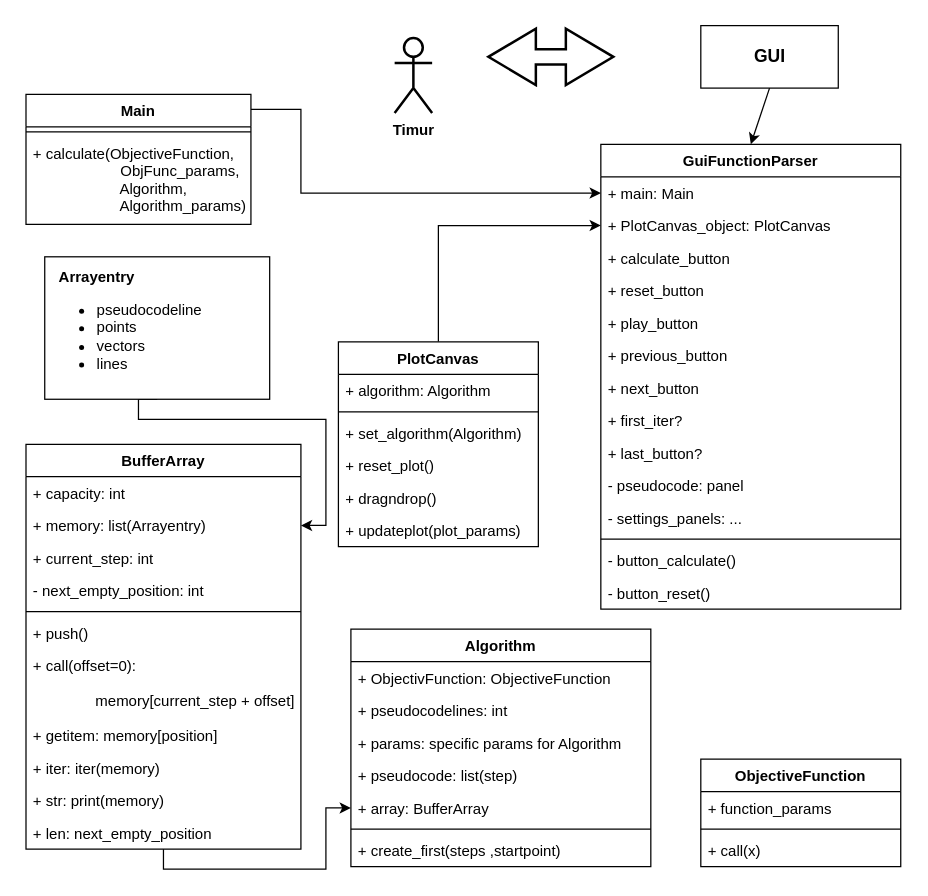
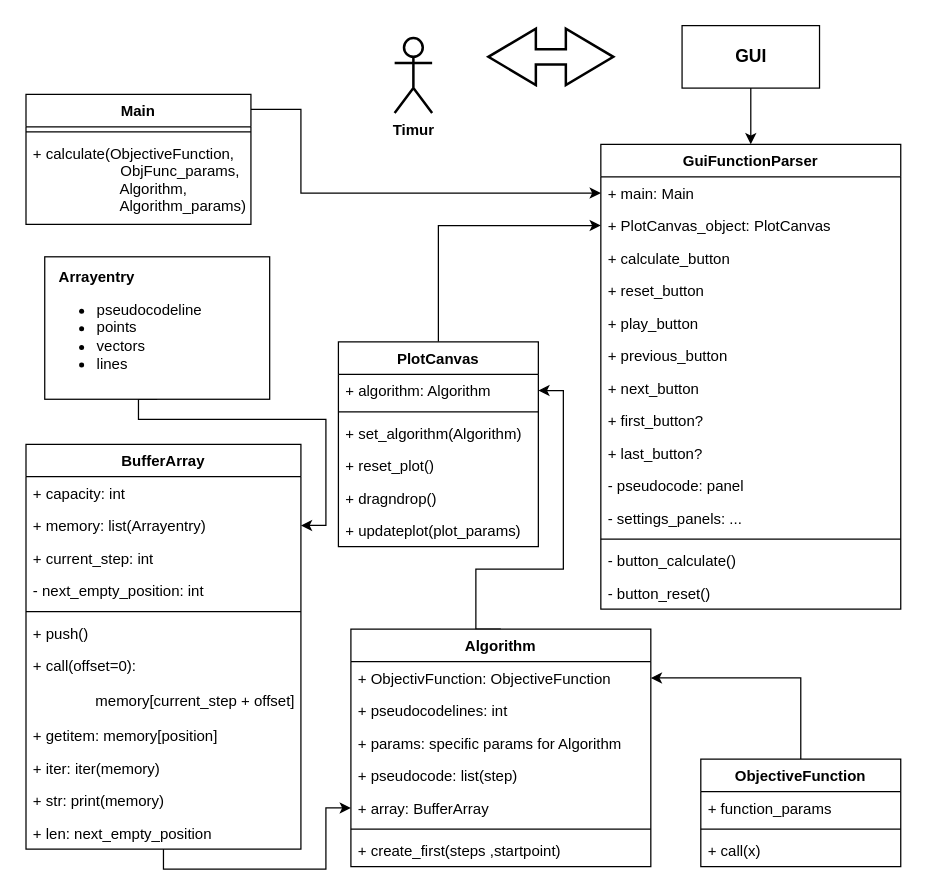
node "GUI": moved (769, 57) -> (751, 57)
node "+ first_iter?": label "+ first_iter?" -> "+ first_button?"
edge "Algorithm" -> "+ algorithm: Algorithm": added
edge "ObjectiveFunction" -> "+ ObjectivFunction: ObjectiveFunction": added
